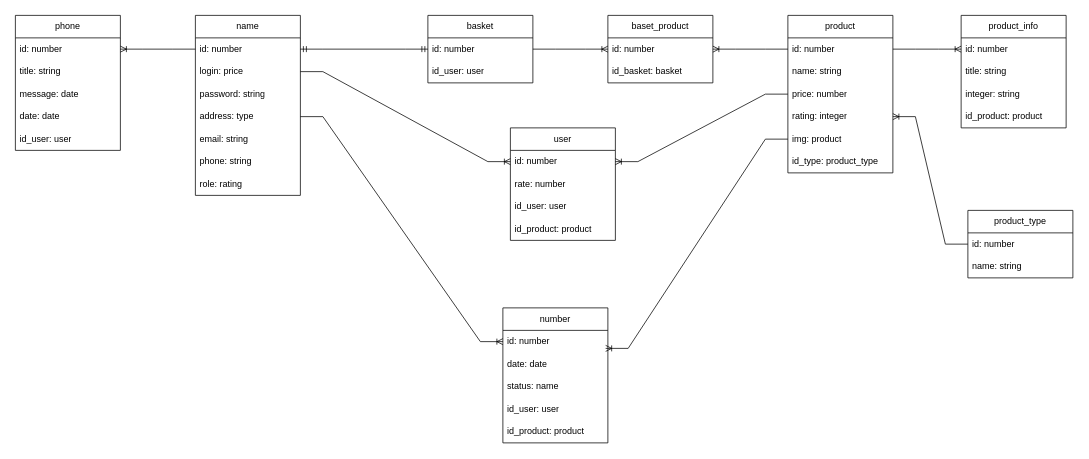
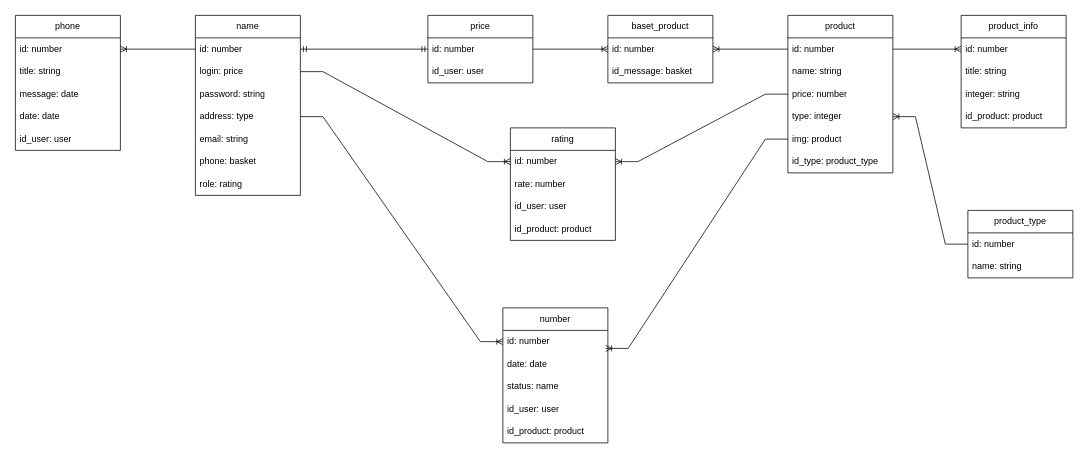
node "basket": label "basket" -> "price"
node "id_basket: basket": label "id_basket: basket" -> "id_message: basket"
node "rating: integer": label "rating: integer" -> "type: integer"
node "user": label "user" -> "rating"
node "phone: string": label "phone: string" -> "phone: basket"
